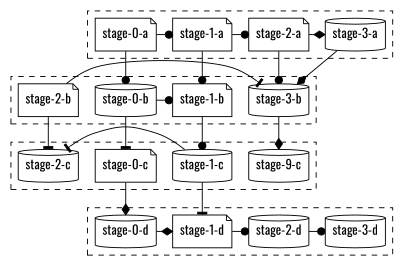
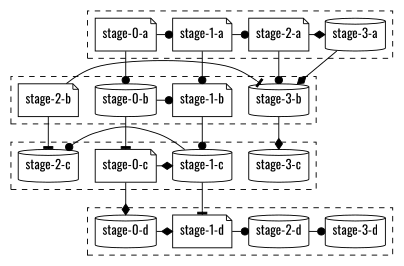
edge "stage-1-c" -> "stage-2-c": arrowhead tee -> dot
edge "stage-0-c" -> "stage-1-c": added
node "stage-9-c": label "stage-9-c" -> "stage-3-c"
